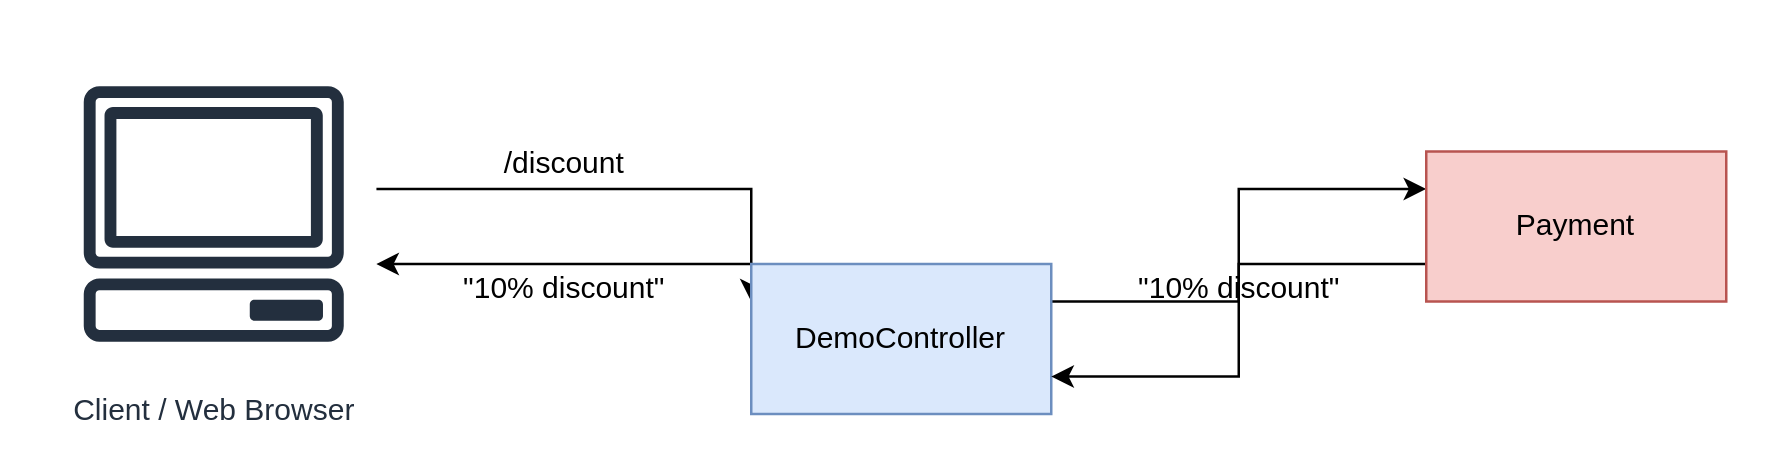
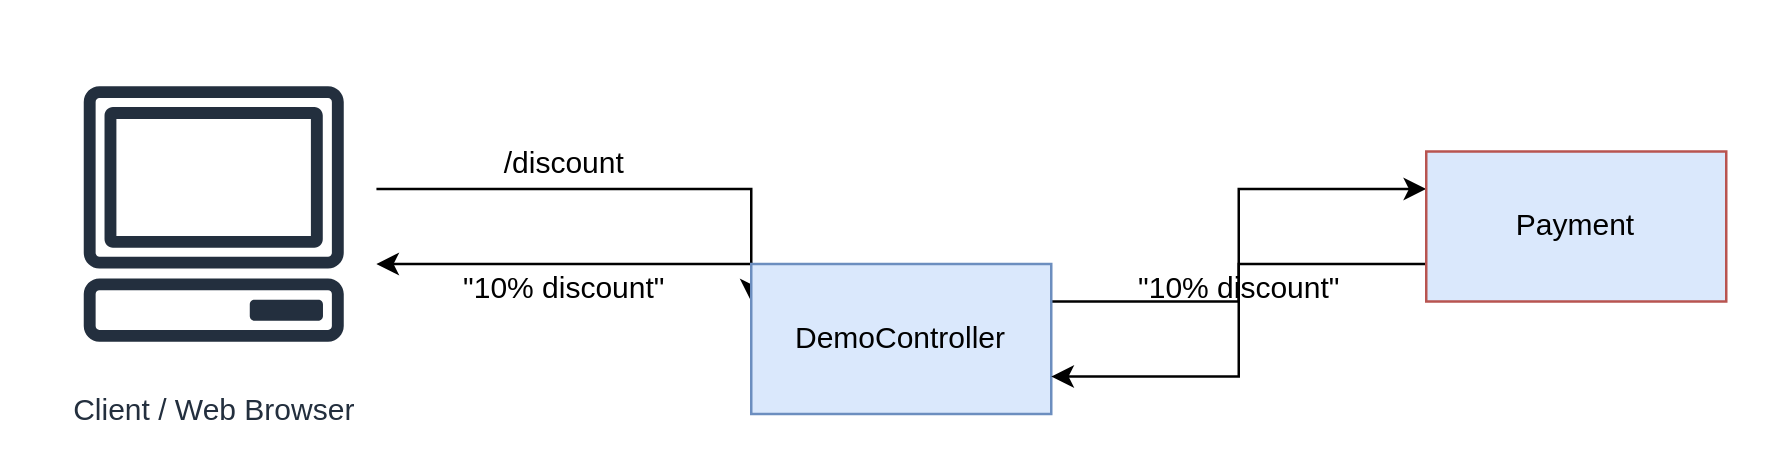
node "Payment": fillcolor #f8cecc -> #dae8fc
